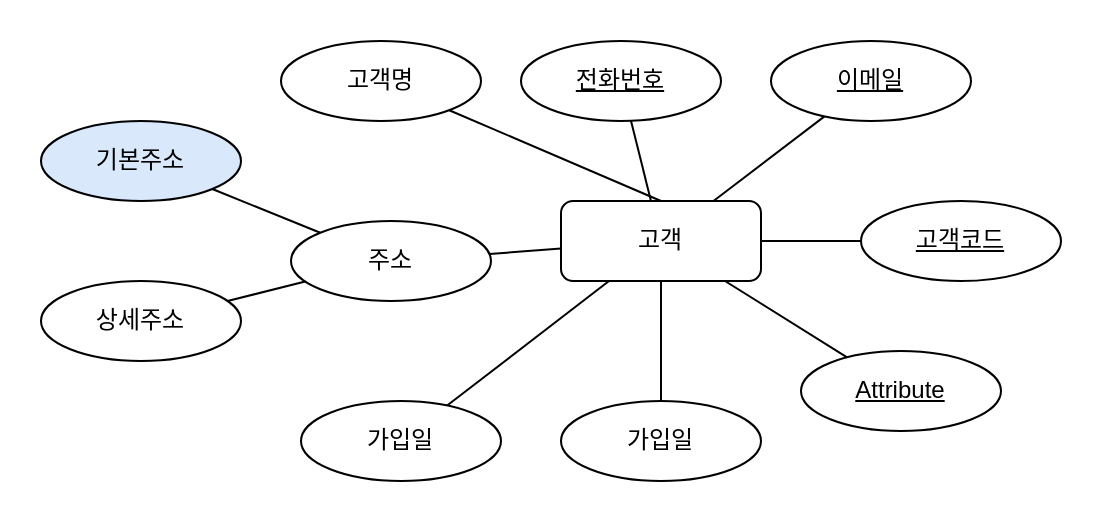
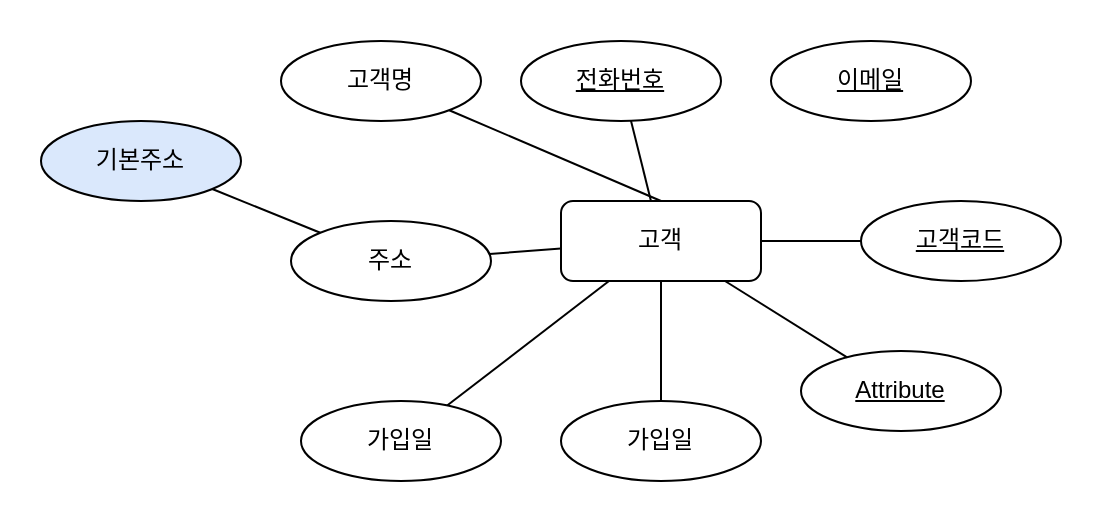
edge "이메일" -- "고객": removed
edge "주소" -- "상세주소": removed
node "상세주소": removed
